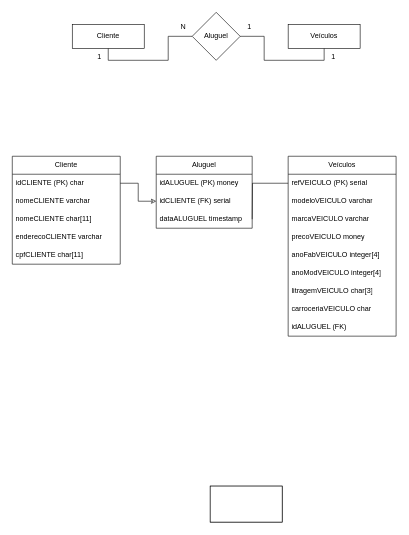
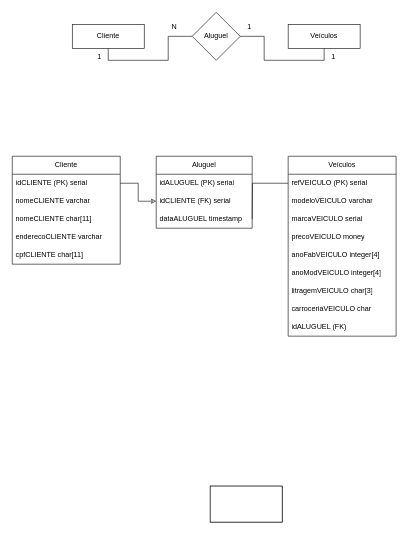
node "N": moved (183, 27) -> (174, 27)
node "idCLIENTE (PK) char": label "idCLIENTE (PK) char" -> "idCLIENTE (PK) serial"
node "idALUGUEL (PK) money": label "idALUGUEL (PK) money" -> "idALUGUEL (PK) serial"
node "marcaVEICULO varchar": label "marcaVEICULO varchar" -> "marcaVEICULO serial"
